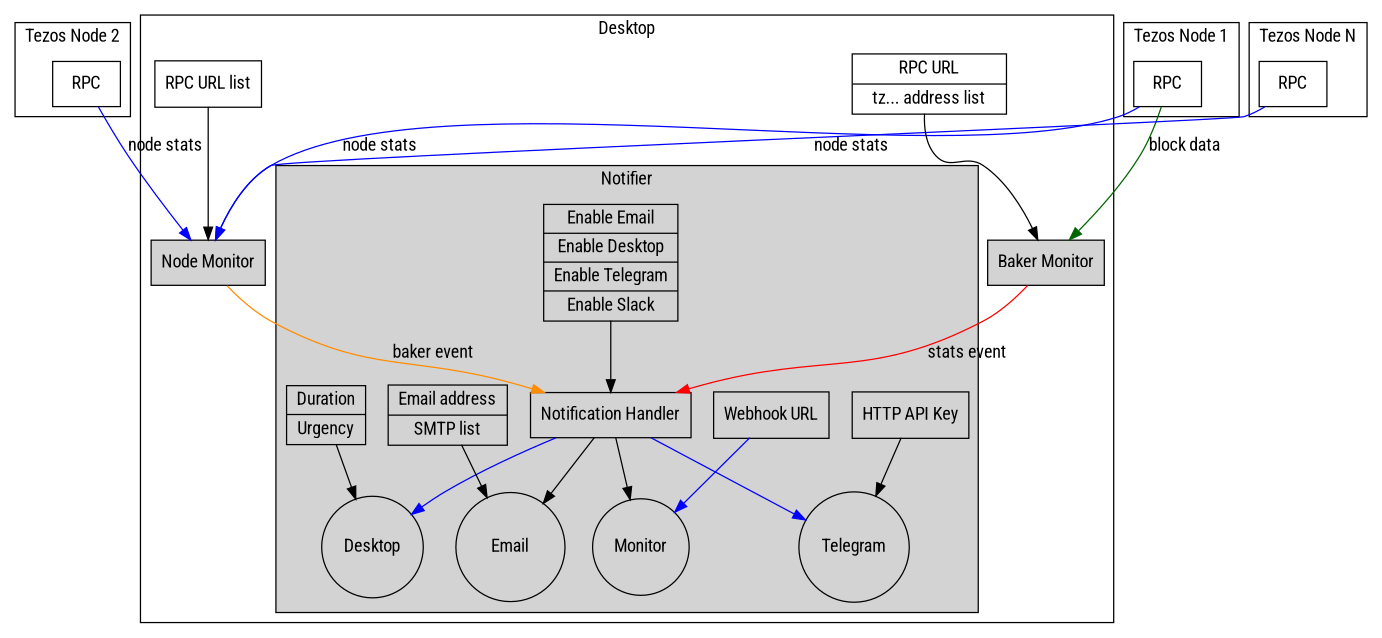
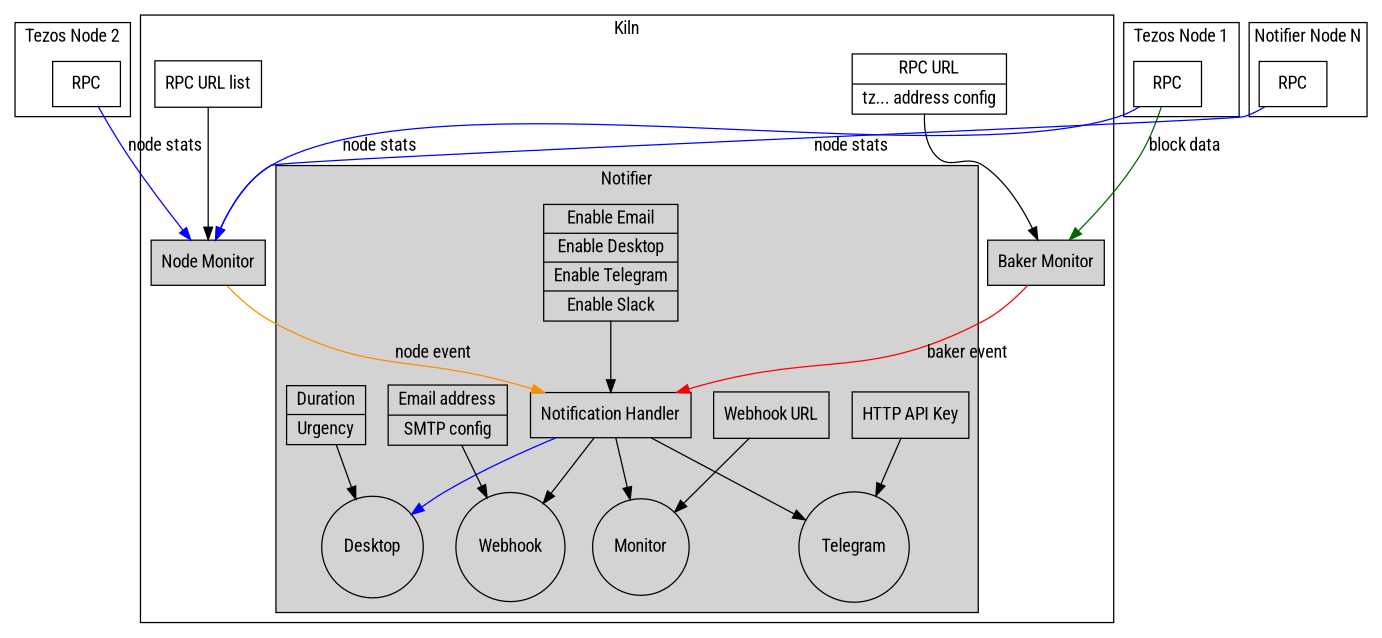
cluster "Desktop": label "Desktop" -> "Kiln"
cluster "Tezos Node N": label "Tezos Node N" -> "Notifier Node N"
node "RPC URL": text "tz... address list" -> "tz... address config"
edge "Node Monitor" -> "Notification Handler": label "baker event" -> "node event"
edge "Baker Monitor" -> "Notification Handler": label "stats event" -> "baker event"
node "Email address": text "SMTP list" -> "SMTP config"
edge "Webhook URL" -> "Monitor": color blue -> black
edge "Notification Handler" -> "Telegram": color blue -> black
node "Email": label "Email" -> "Webhook"
